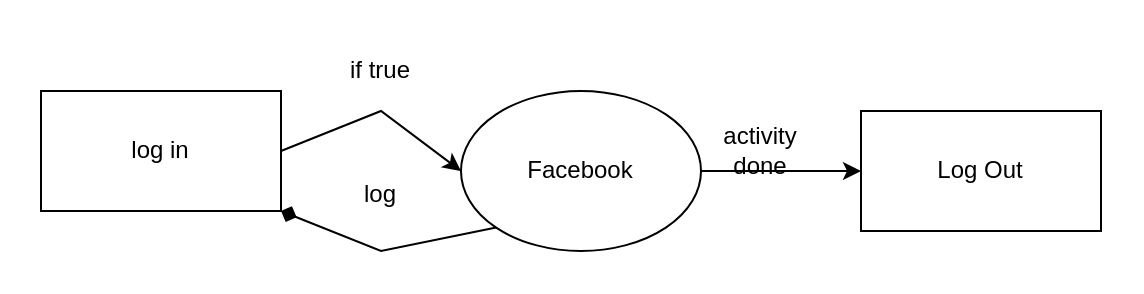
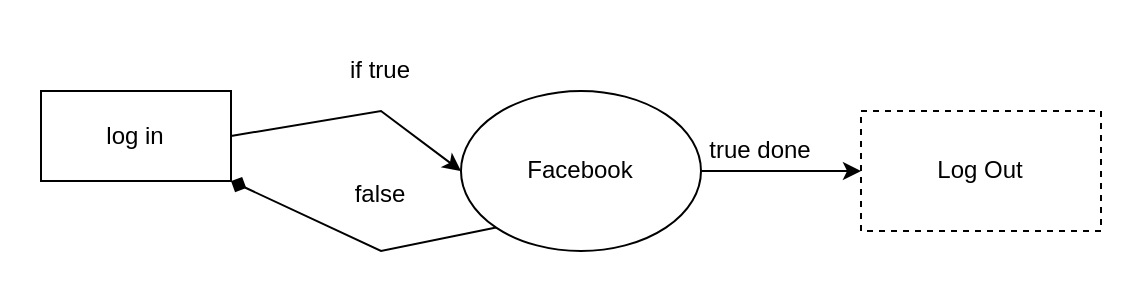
node "log in": size 240x120 -> 190x90
node "activity done": label "activity done" -> "true done"
node "Log Out": style solid -> dashed
node "log": label "log" -> "false"
